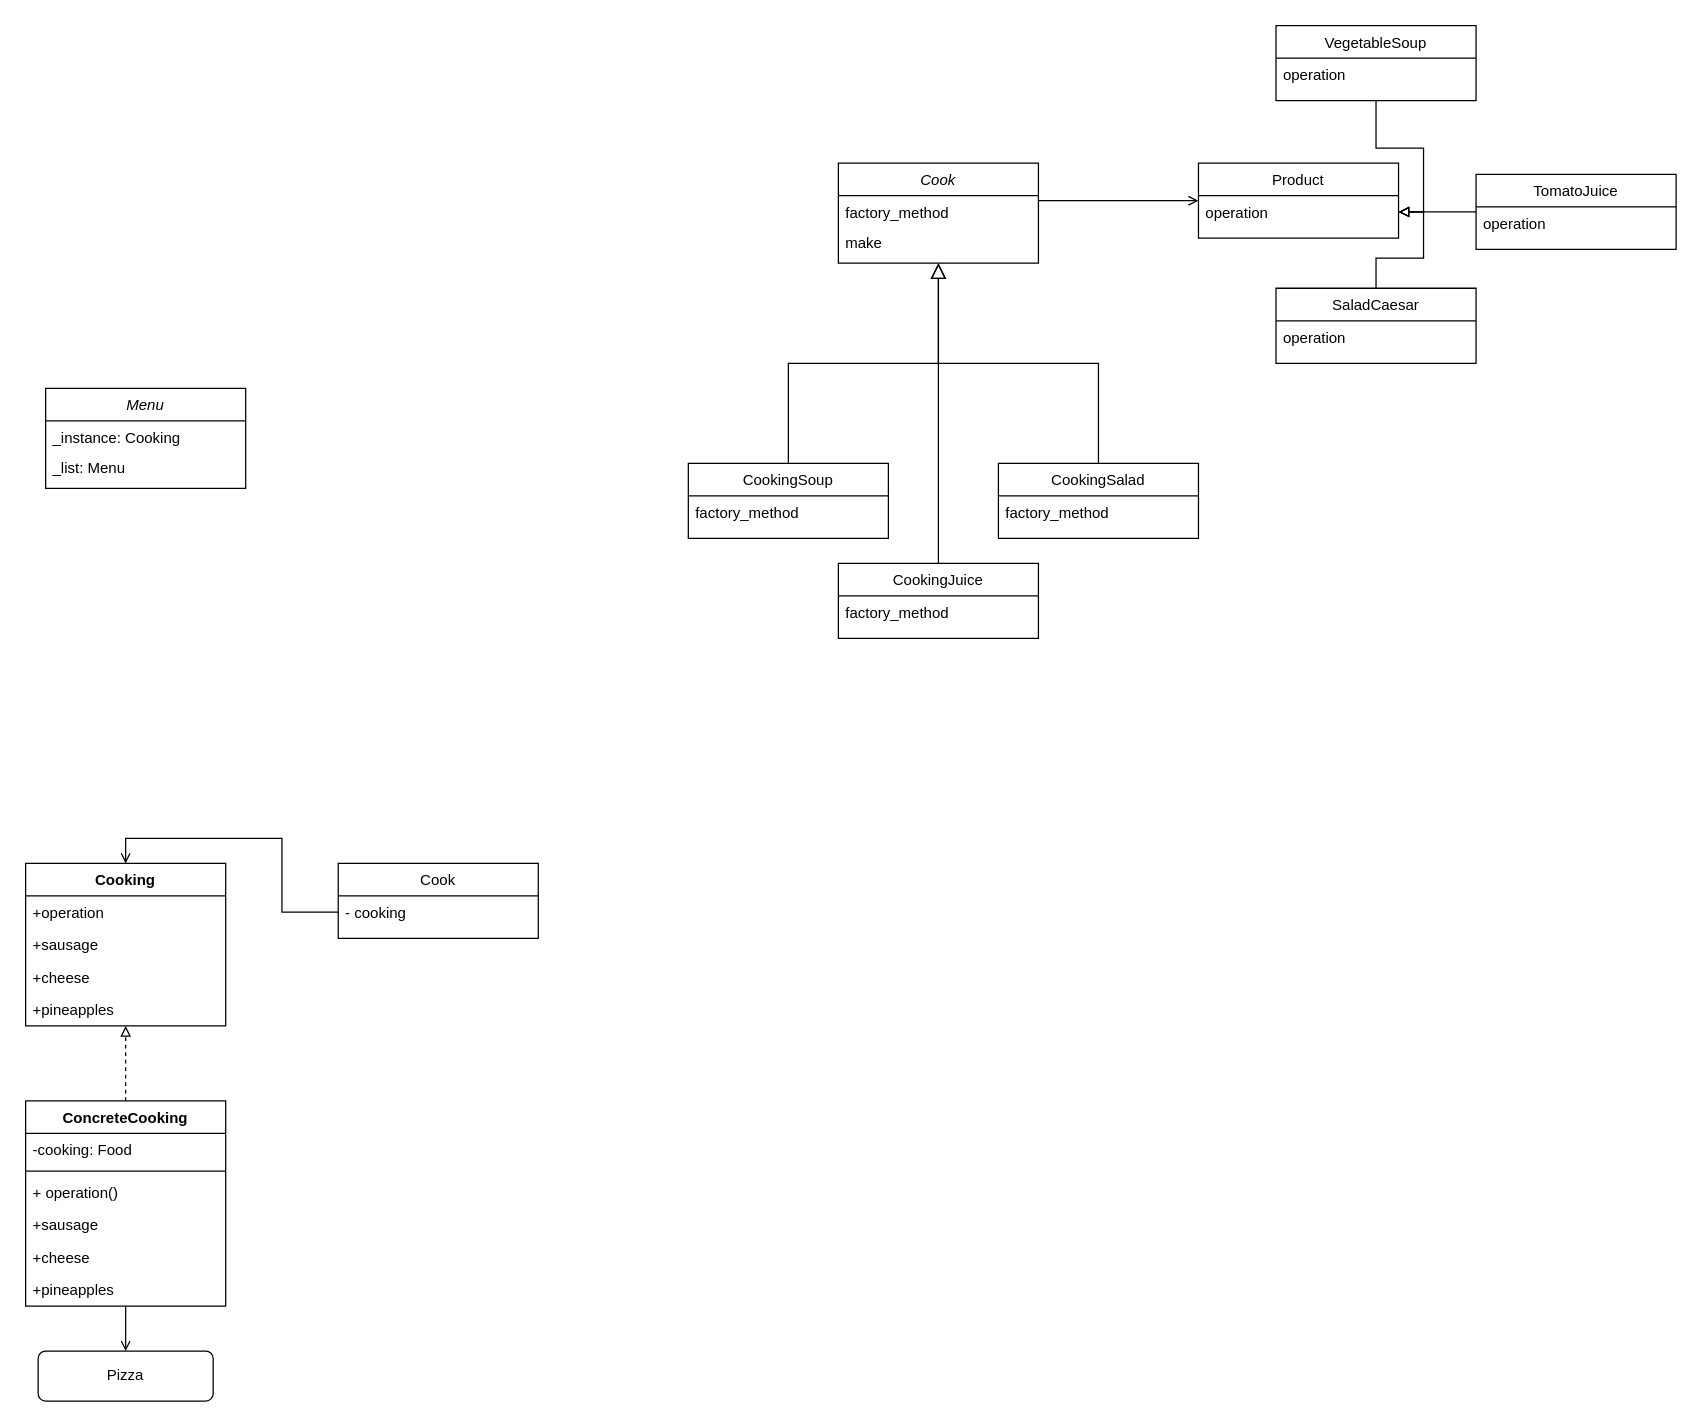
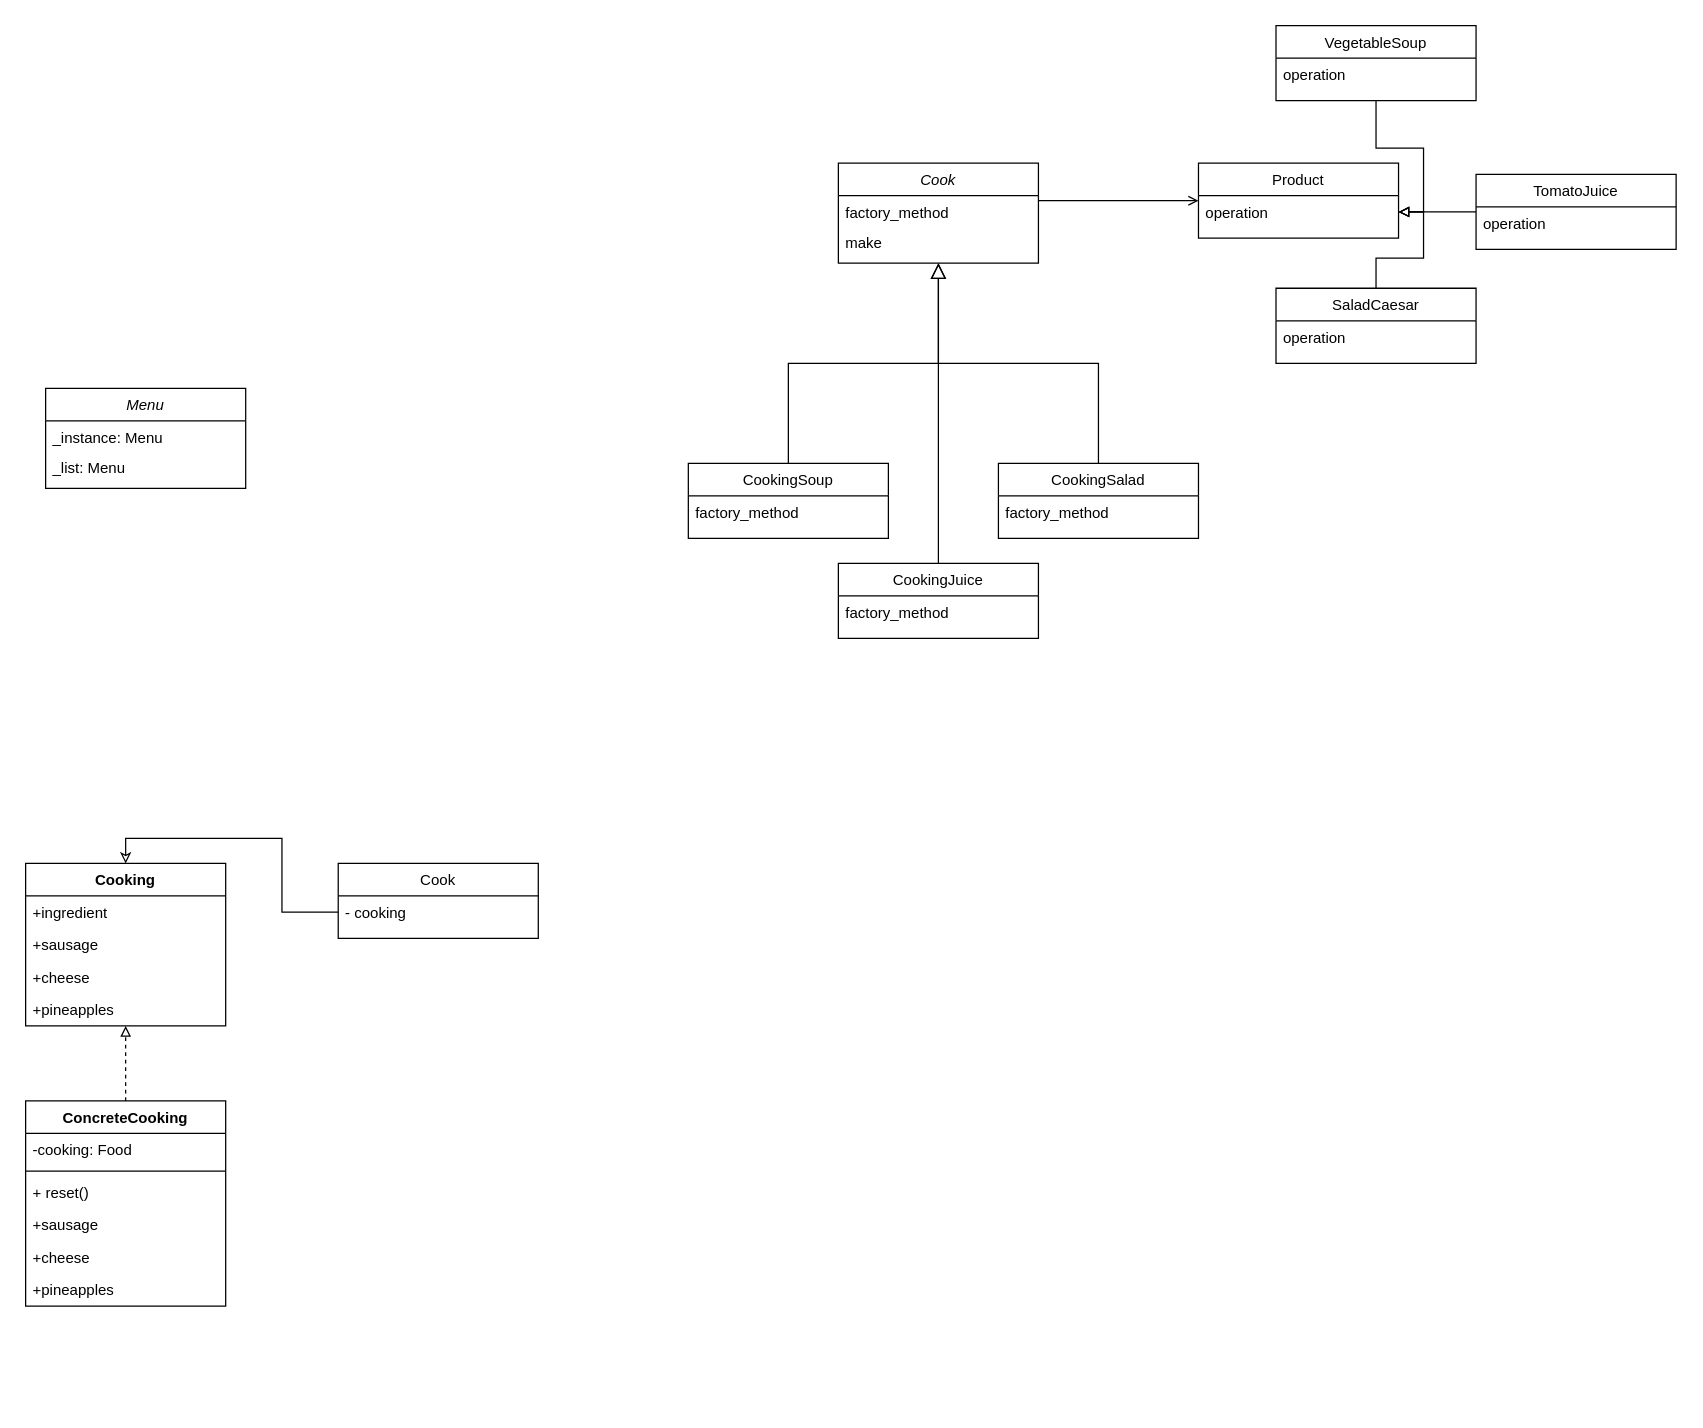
node "_instance: Cooking": label "_instance: Cooking" -> "_instance: Menu"
edge "- cooking" -> "Cooking": arrowhead open -> classic
node "+operation": label "+operation" -> "+ingredient"
node "+ operation()": label "+ operation()" -> "+ reset()"
edge "ConcreteCooking" -> "Pizza": removed
node "Pizza": removed
